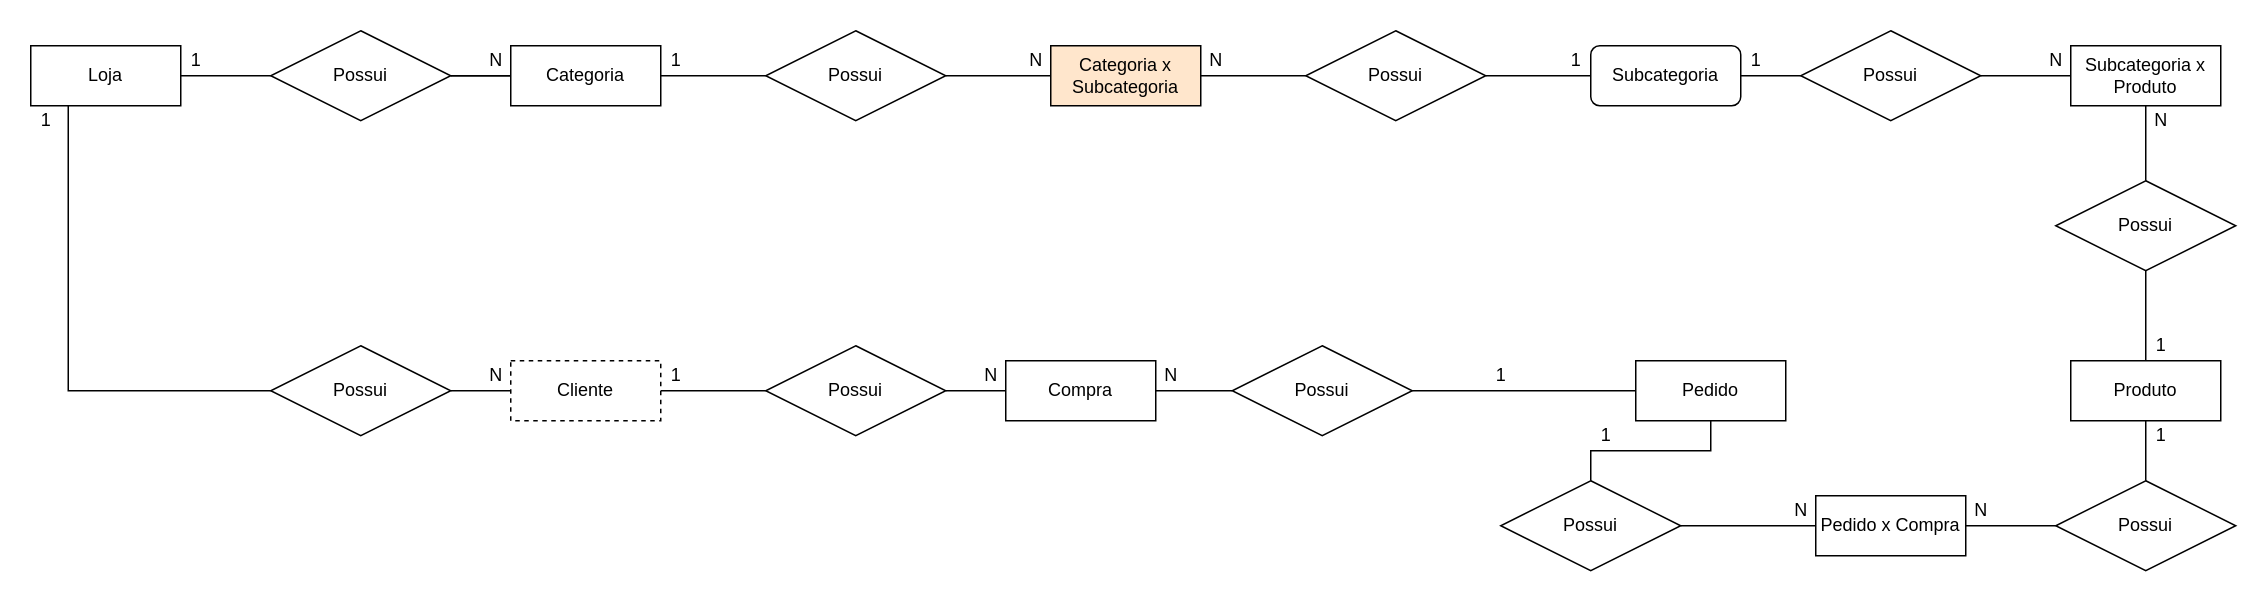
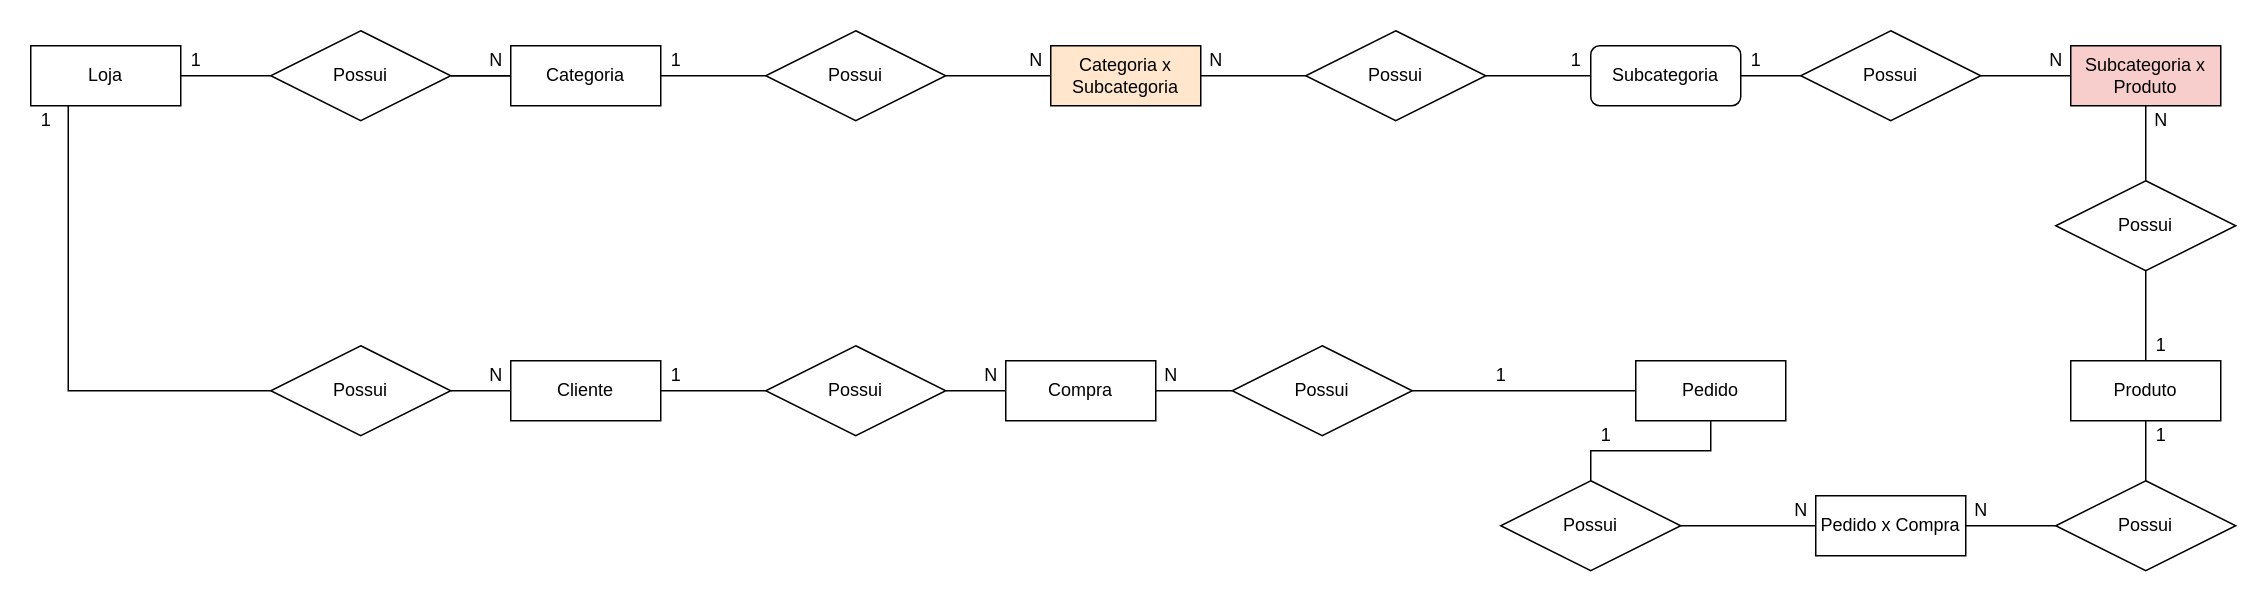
node "Subcategoria x Produto": fillcolor #ffffff -> #f8cecc
node "Cliente": style dashed -> solid
